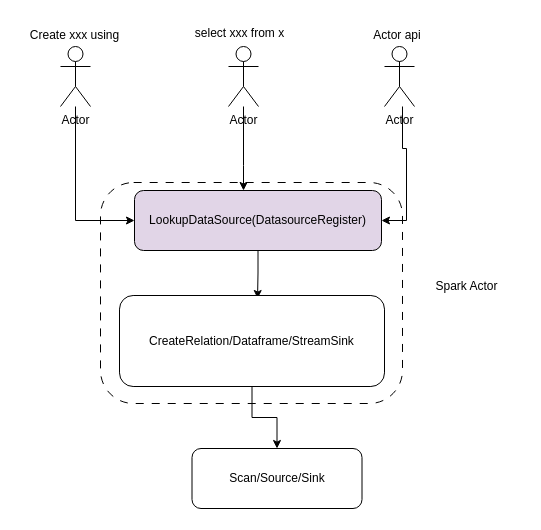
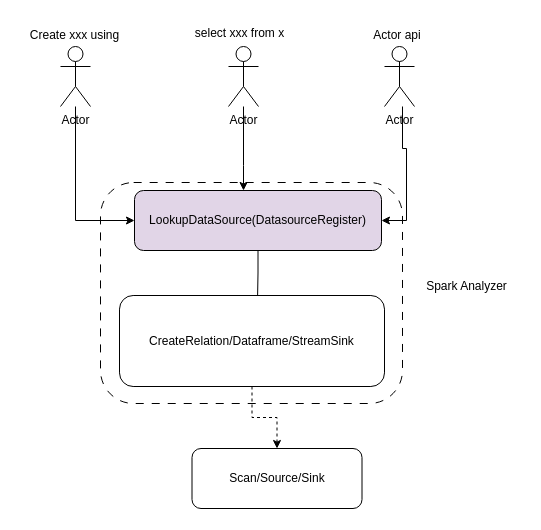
node "Spark Actor": label "Spark Actor" -> "Spark Analyzer"
edge "LookupDataSource(DatasourceRegister)" -> "CreateRelation/Dataframe/StreamSink": arrowhead classic -> none
edge "CreateRelation/Dataframe/StreamSink" -> "Scan/Source/Sink": style solid -> dashed
